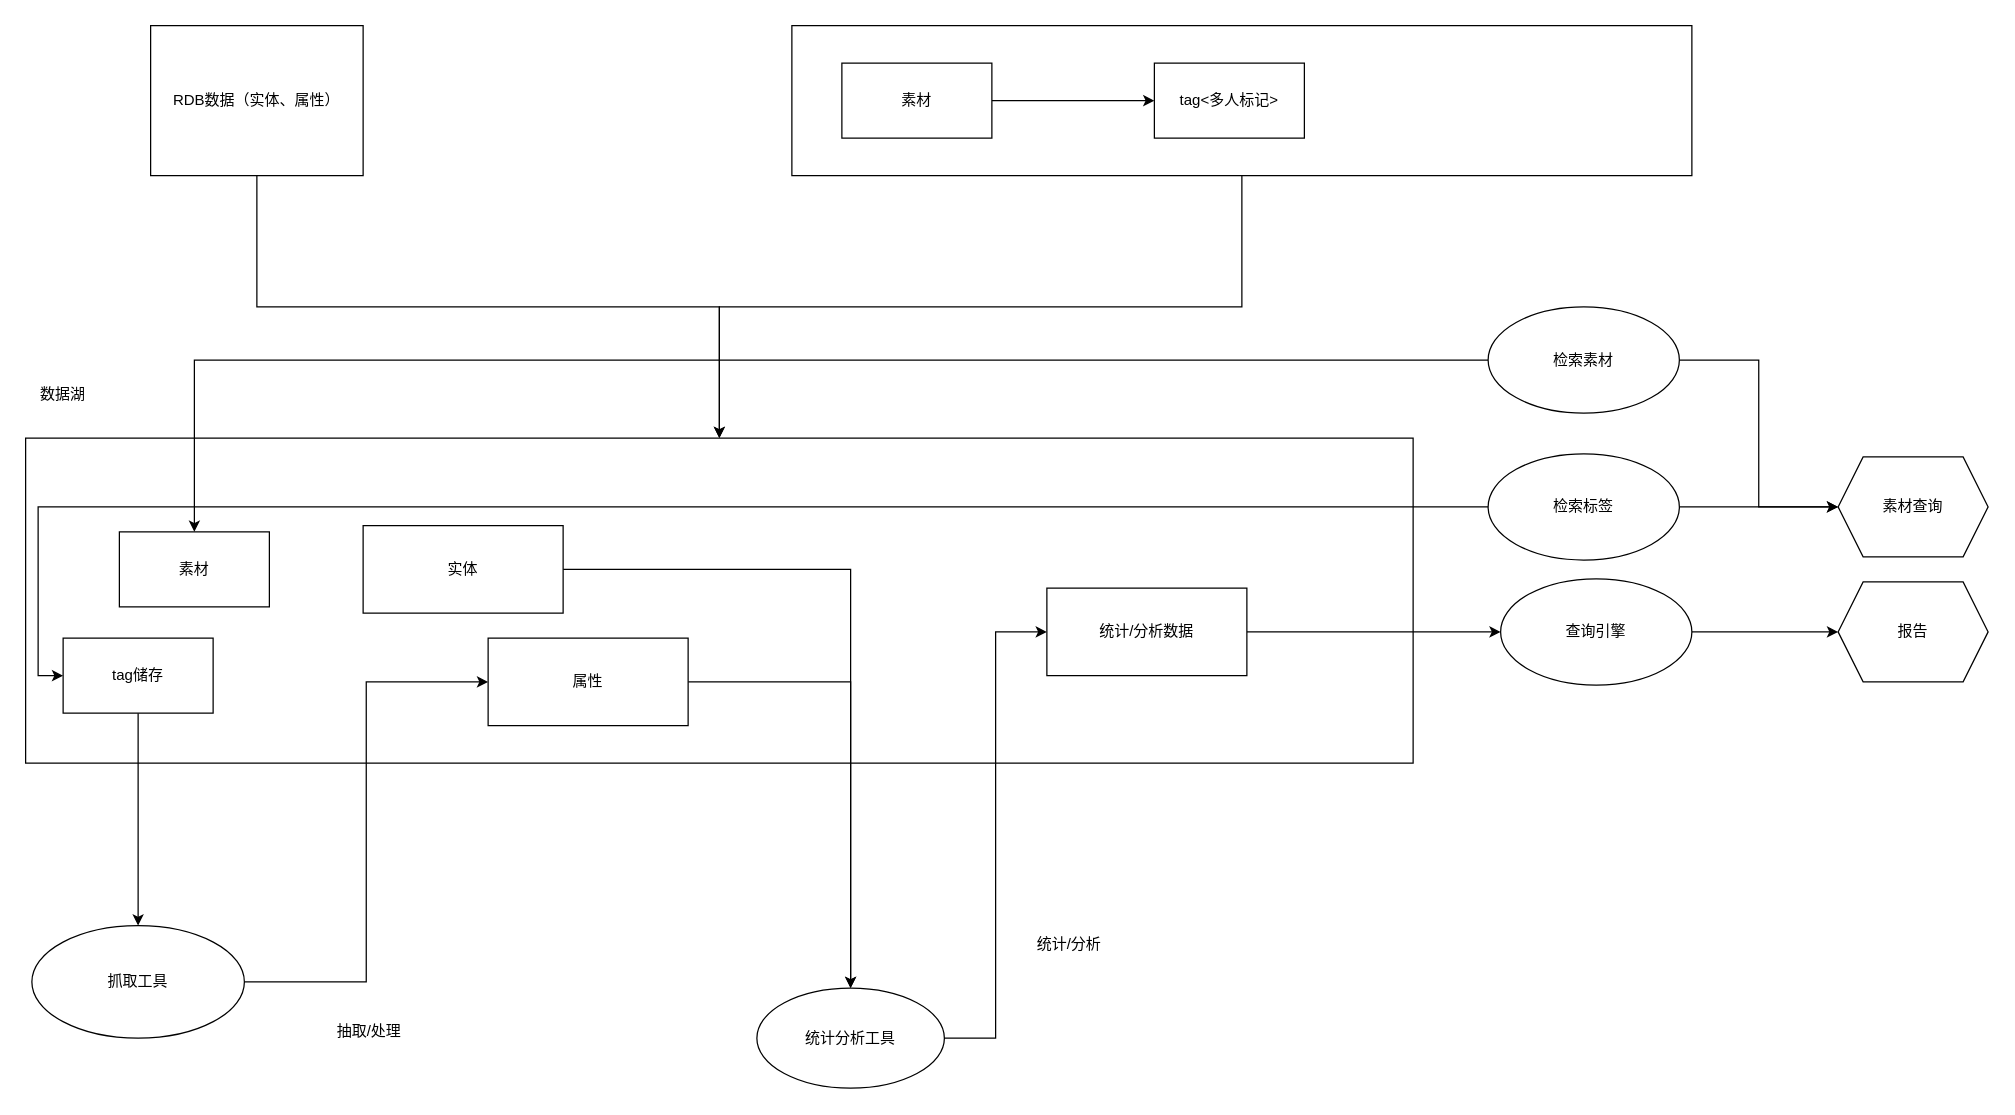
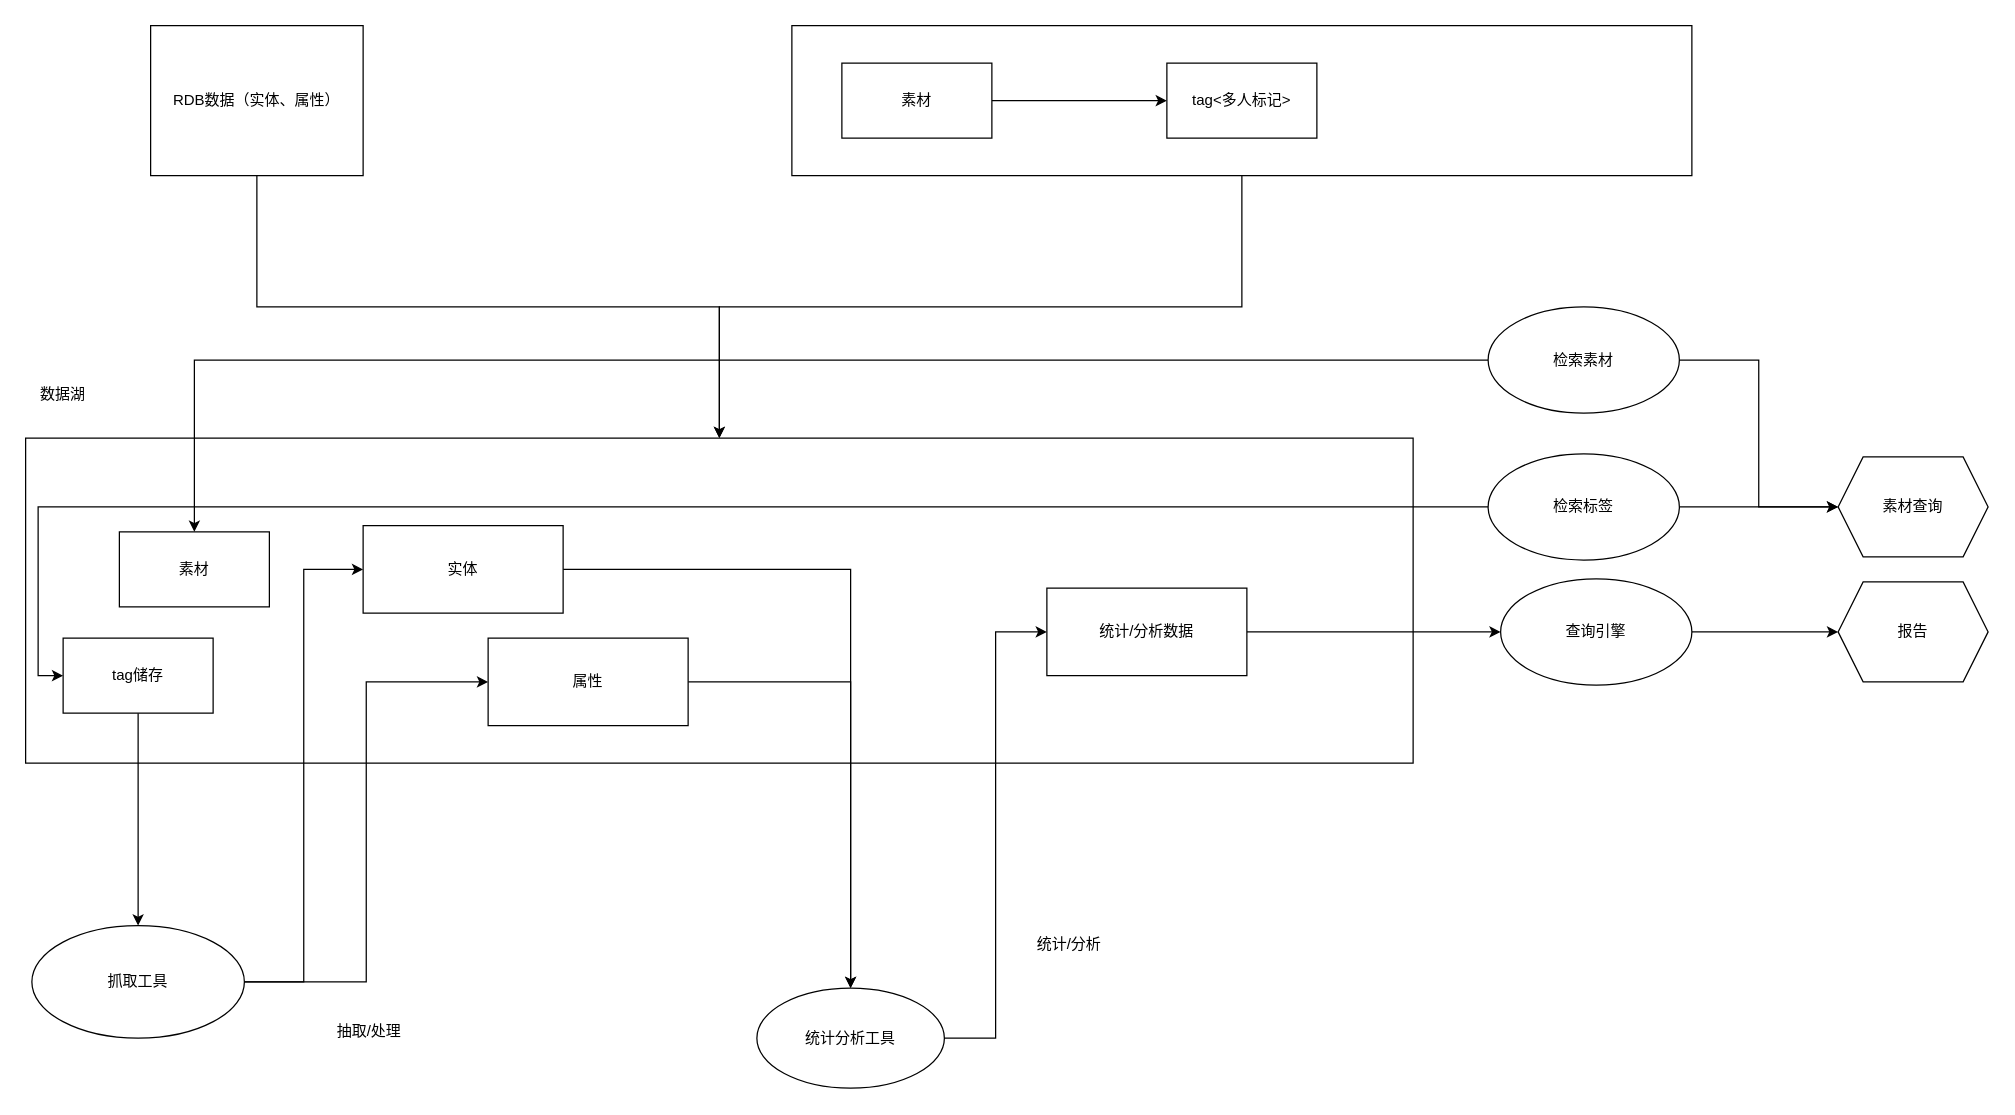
node "tag<多人标记>": moved (1229, 101) -> (1242, 101)
edge "抓取工具" -> "实体": added
